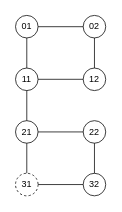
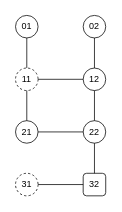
edge "01" -- "02": removed
node "11": style solid -> dashed
edge "12" -- "22": added
edge "21" -- "31": removed
node "32": shape ellipse -> rounded rectangle
